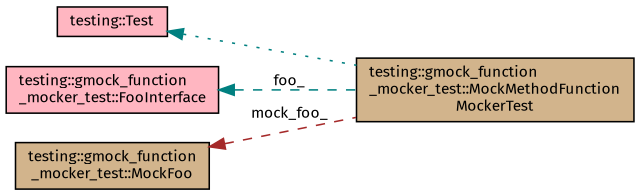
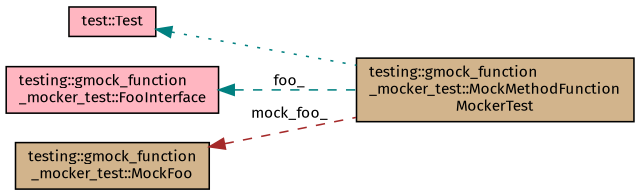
node "testing::Test": label "testing::Test" -> "test::Test"
